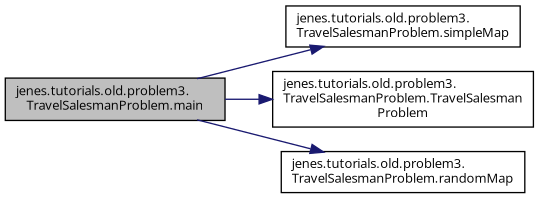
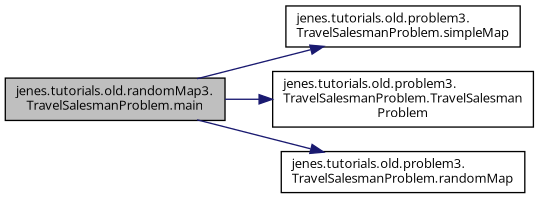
node "jenes.tutorials.old.problem3. TravelSalesmanProblem.main": label "jenes.tutorials.old.problem3. TravelSalesmanProblem.main" -> "jenes.tutorials.old.randomMap3. TravelSalesmanProblem.main"
